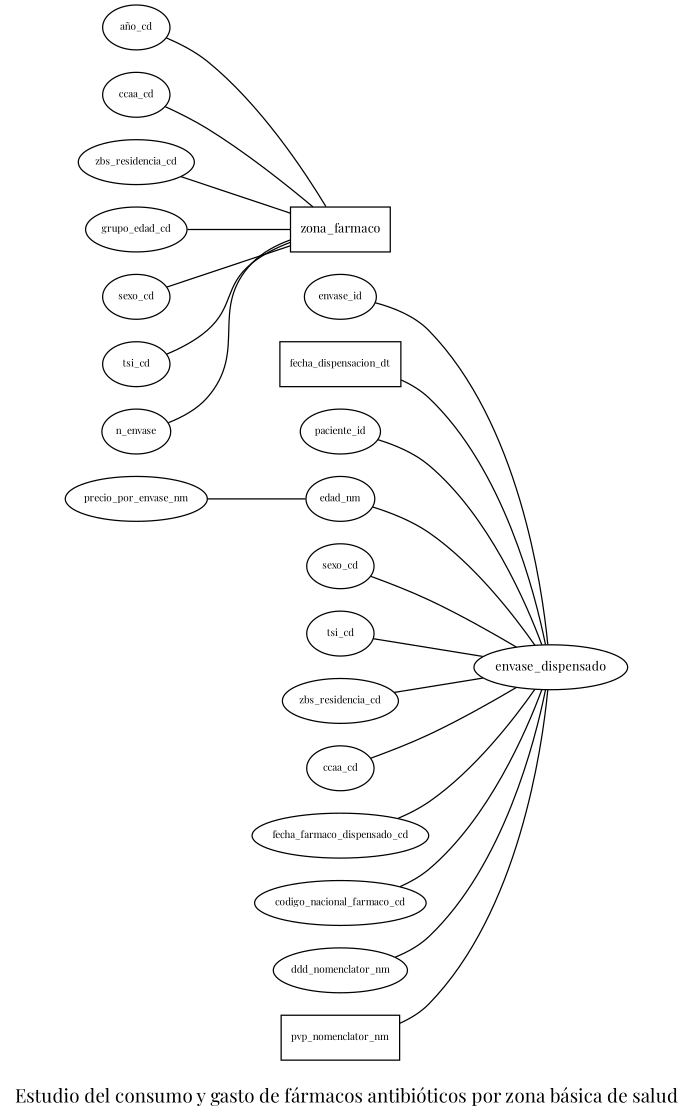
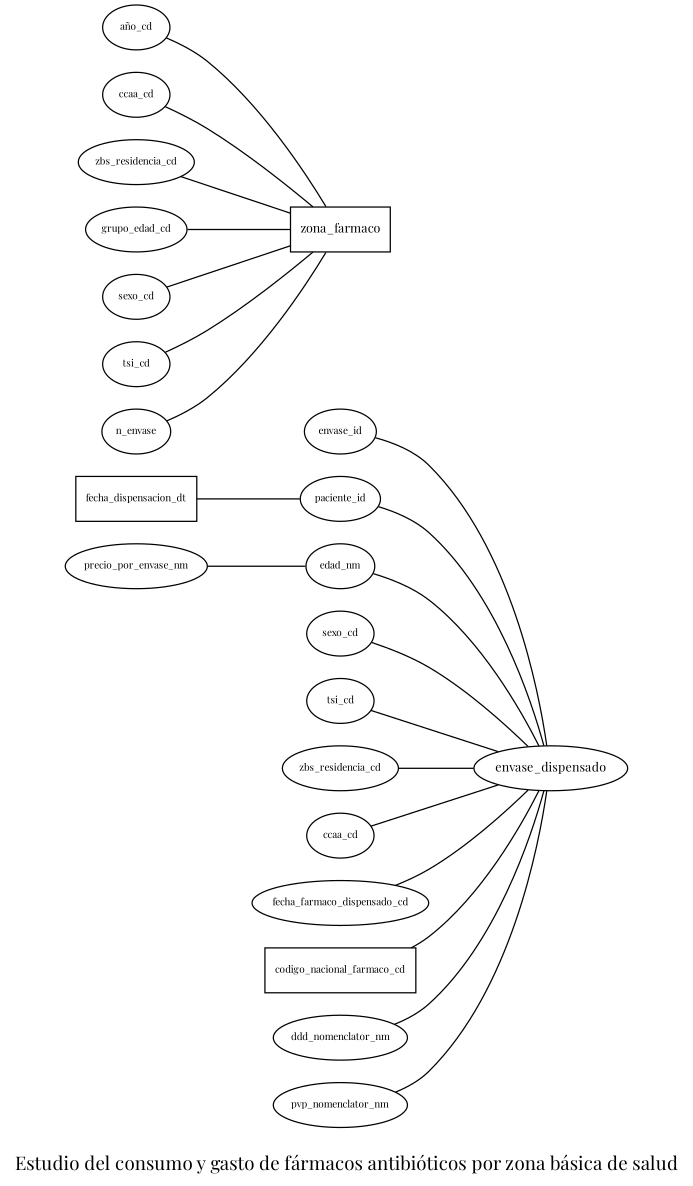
edge "fecha_dispensacion_dt" -- "envase_dispensado": now "fecha_dispensacion_dt" -- "paciente_id"
node "codigo_nacional_farmaco_cd": shape ellipse -> box
node "pvp_nomenclator_nm": shape box -> ellipse
